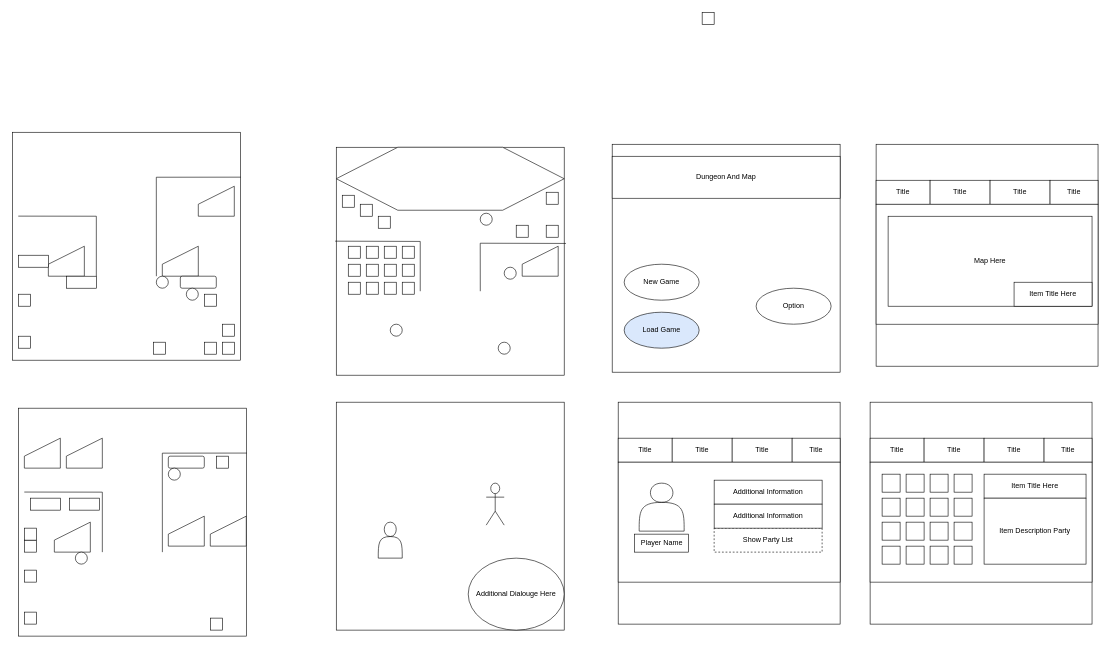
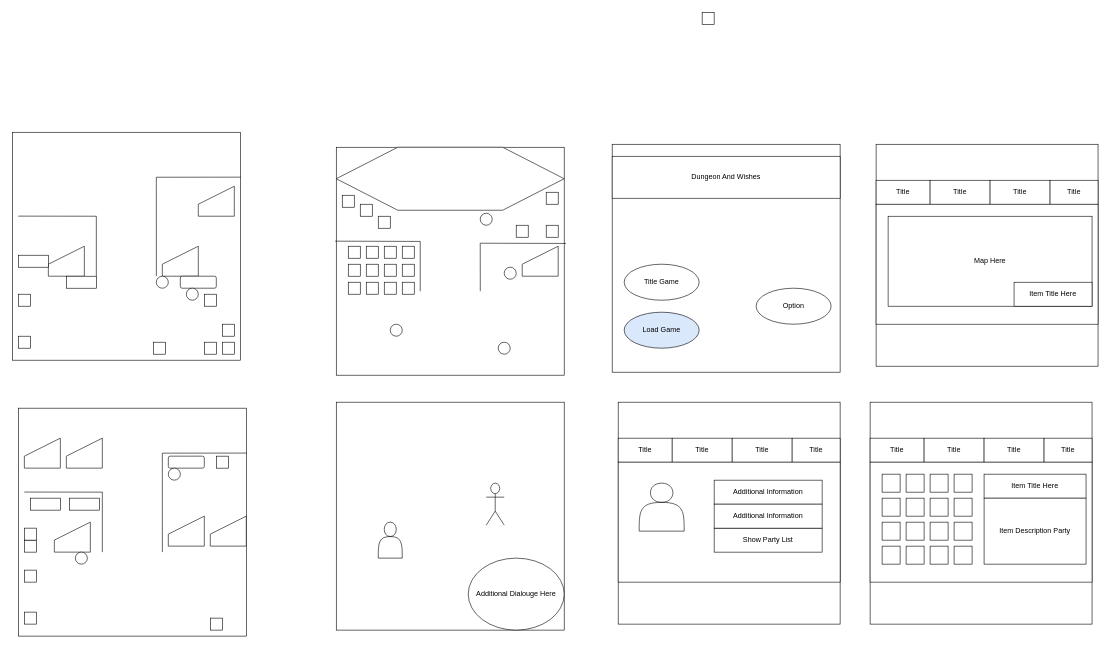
node "Dungeon And Map": label "Dungeon And Map" -> "Dungeon And Wishes"
node "New Game": label "New Game" -> "Title Game"
node "Show Party List": style dashed -> solid
node "Player Name": removed
